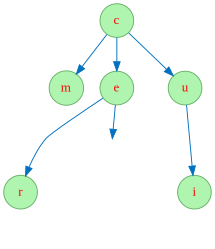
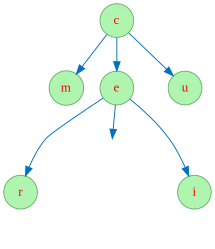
edge "u" -> "i": now "e" -> "i"
